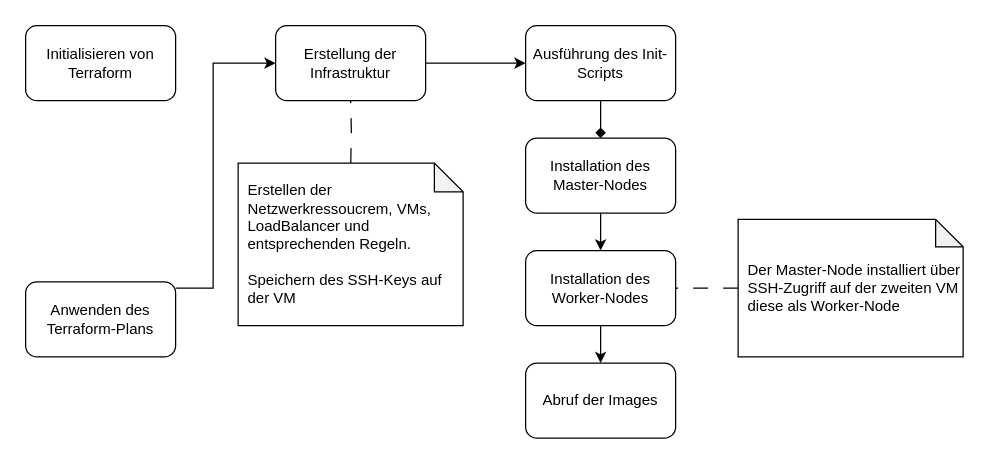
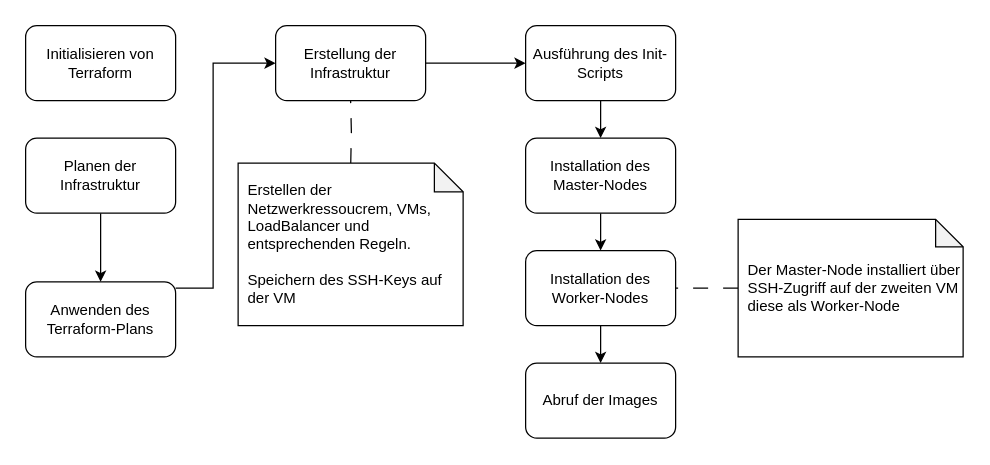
edge "Ausführung des Init-Scripts" -> "Installation des Master-Nodes": arrowhead diamond -> classic
node "Planen der Infrastruktur": added
edge "Planen der Infrastruktur" -> "Anwenden des Terraform-Plans": added
